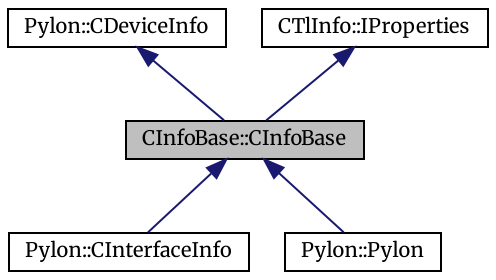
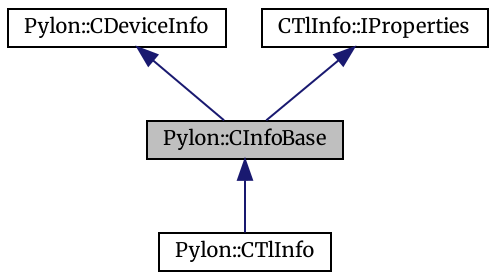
node "CInfoBase::CInfoBase": label "CInfoBase::CInfoBase" -> "Pylon::CInfoBase"
node "Pylon::CInterfaceInfo": removed
node "Pylon::Pylon": label "Pylon::Pylon" -> "Pylon::CTlInfo"
